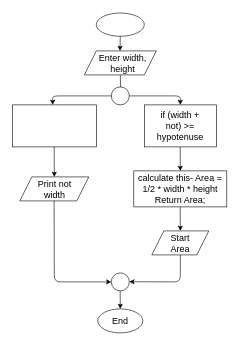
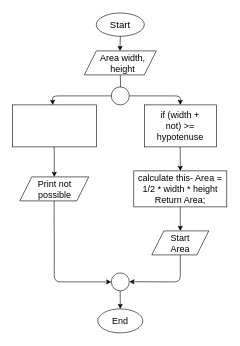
node "Start": added
node "Enter width, height": label "Enter width, height" -> "Area width, height"
node "Print not width": label "Print not width" -> "Print not possible"
